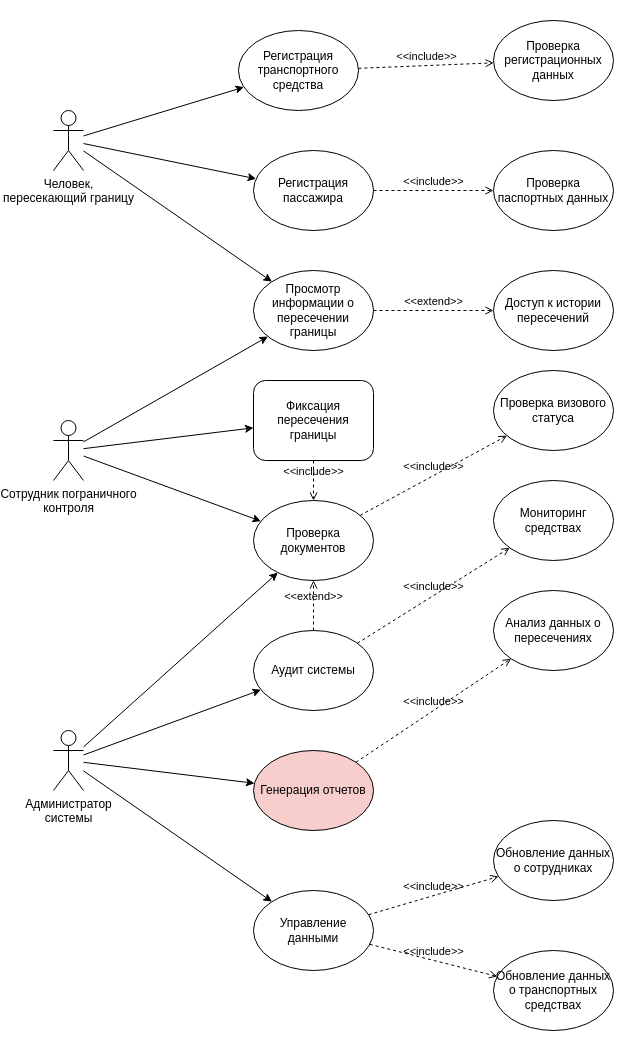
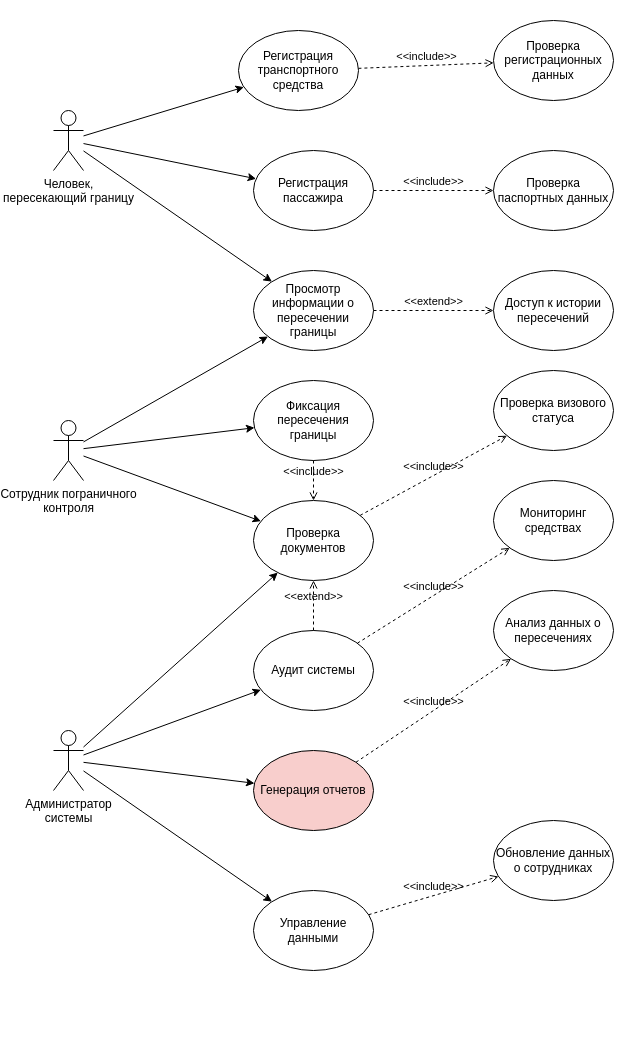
node "Фиксация пересечения границы": shape rounded rectangle -> ellipse
edge "Управление данными" -> "Обновление данных о транспортных средствах": removed, label "<<include>>"
node "Обновление данных о транспортных средствах": removed
